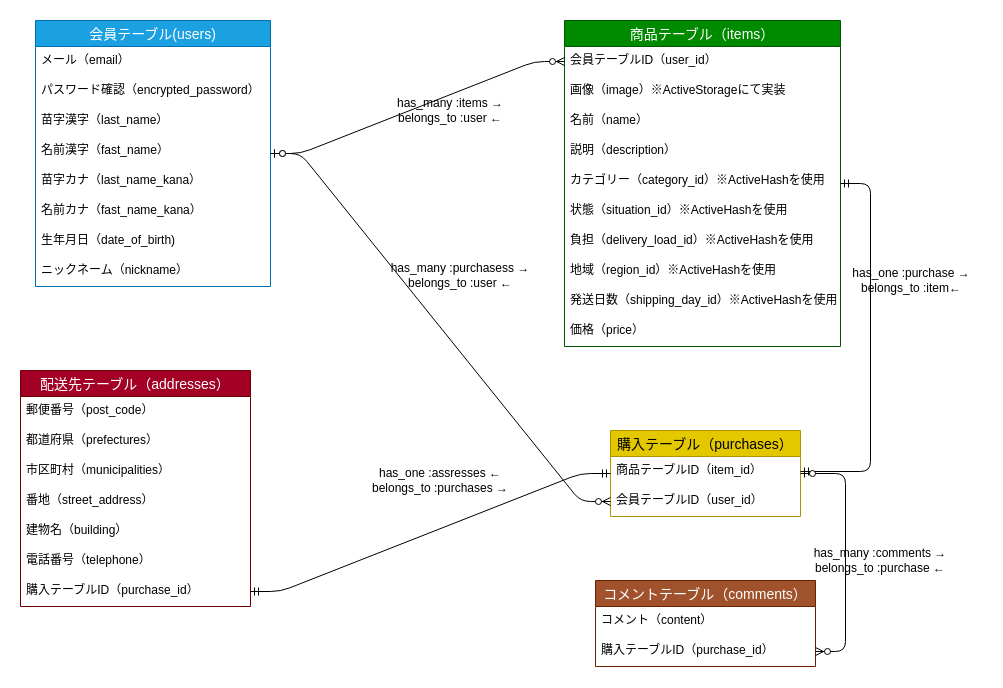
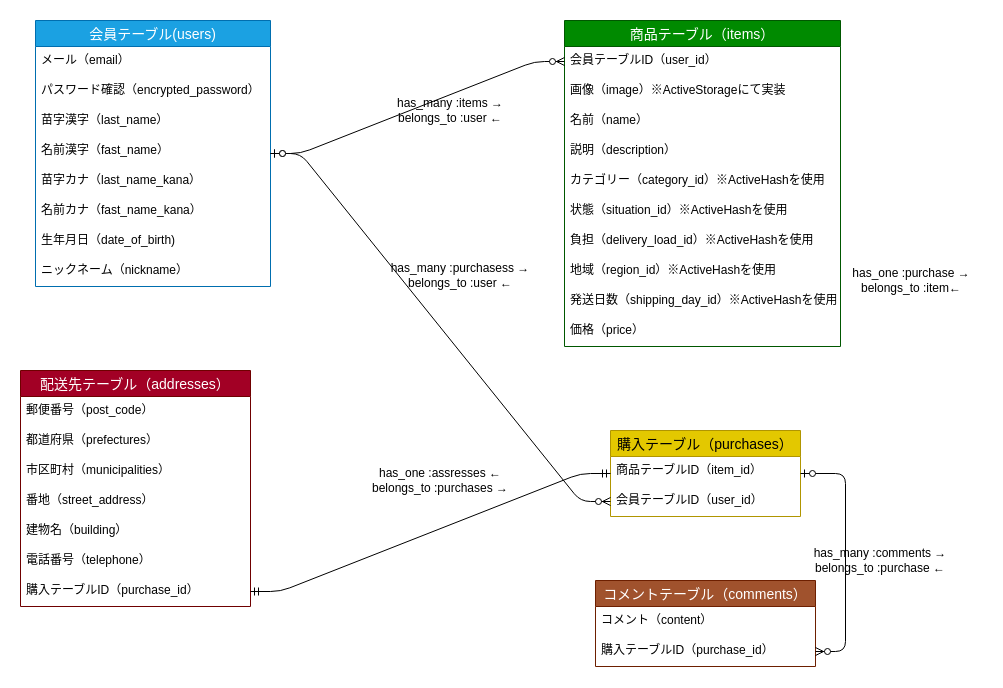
edge "商品テーブル（items）" -- "商品テーブルID（item_id）": removed
